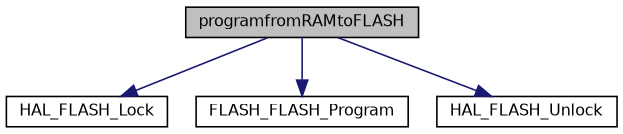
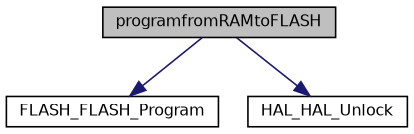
node "HAL_FLASH_Lock": removed
node "HAL_FLASH_Unlock": label "HAL_FLASH_Unlock" -> "HAL_HAL_Unlock"
